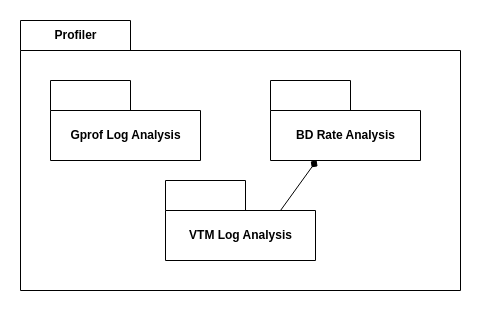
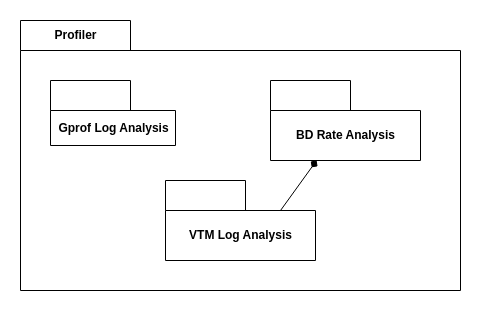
node "Gprof Log Analysis": size 150x80 -> 125x65
